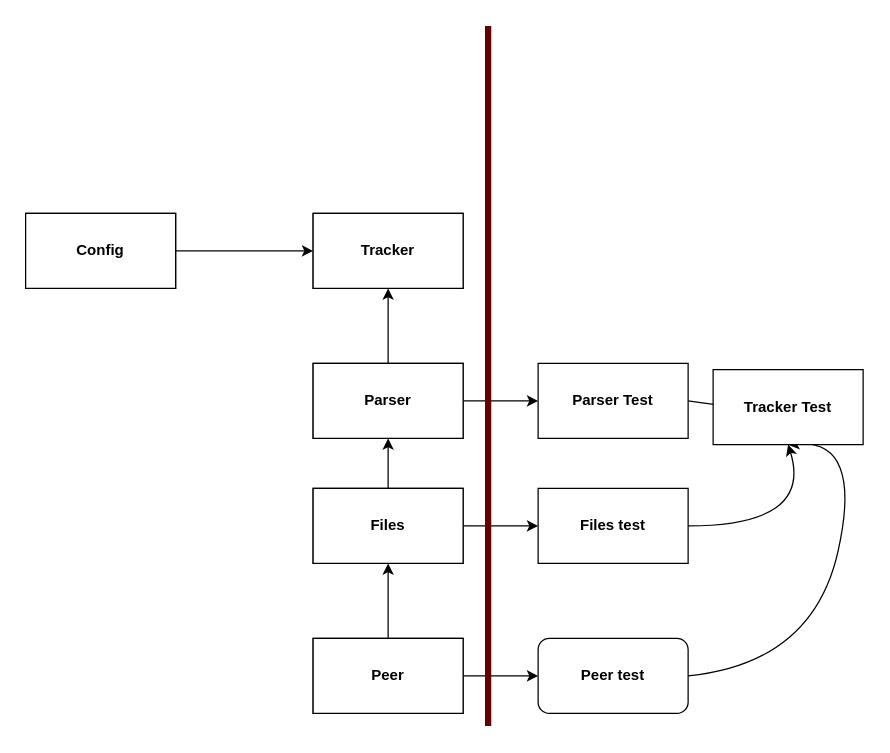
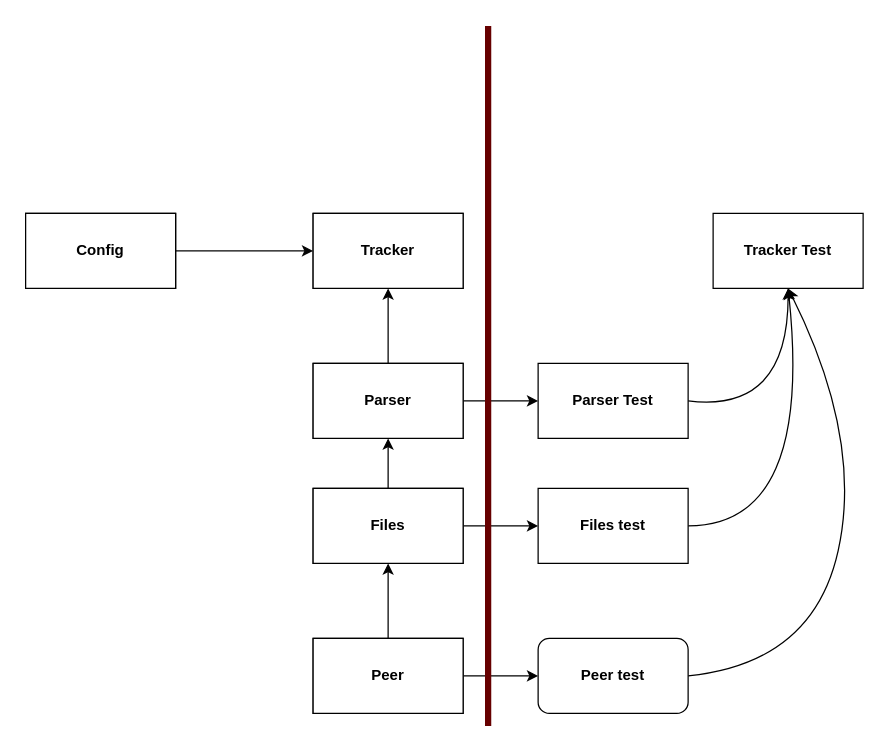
node "Tracker Test": moved (788, 407) -> (788, 251)
